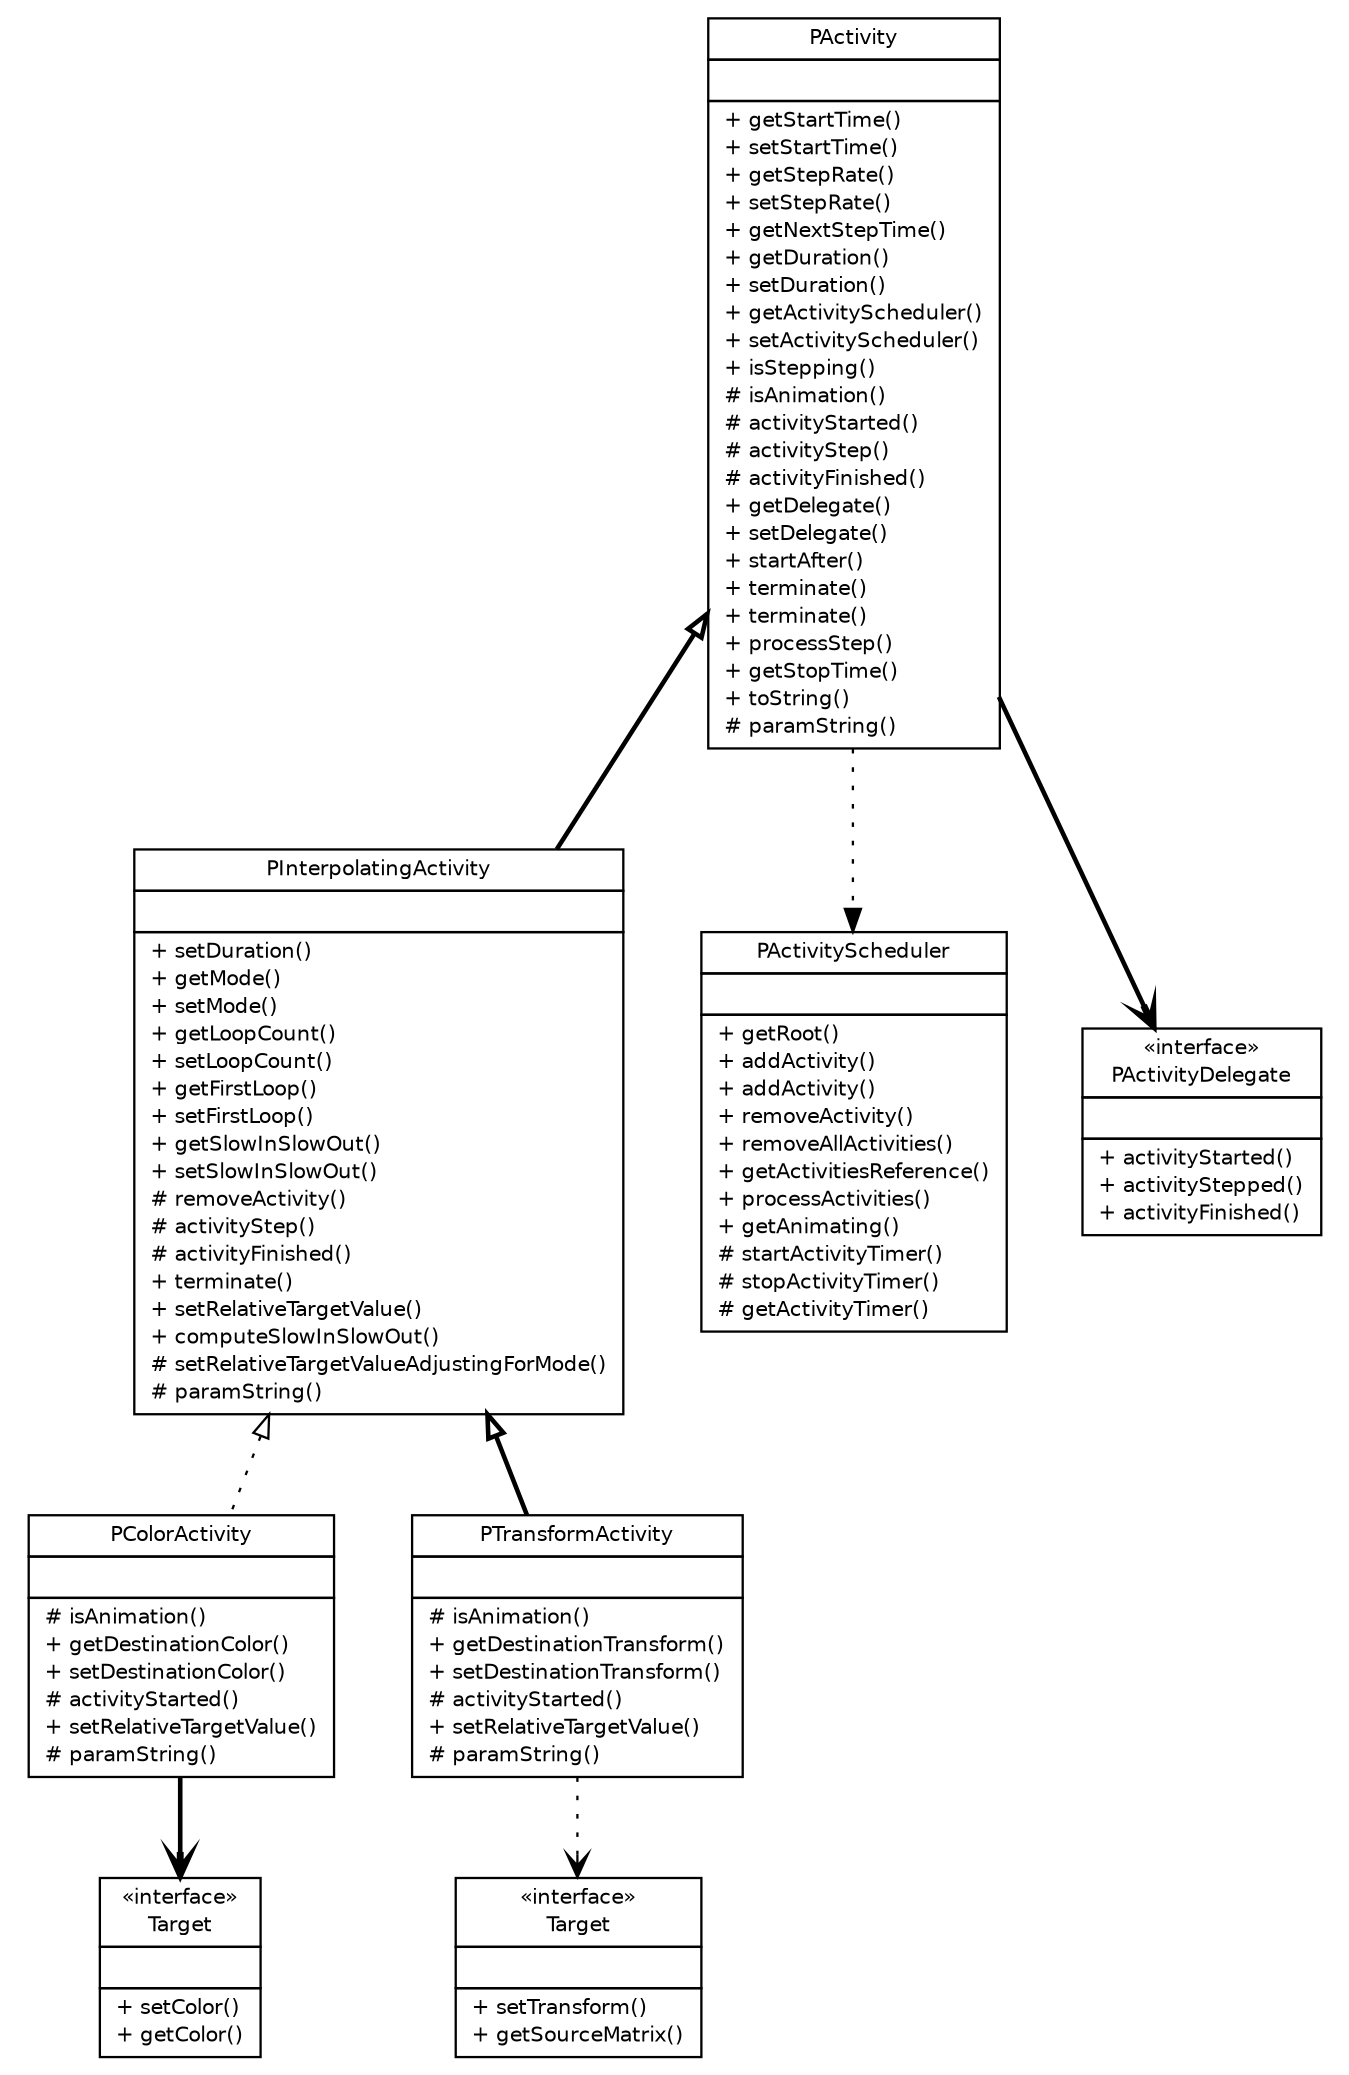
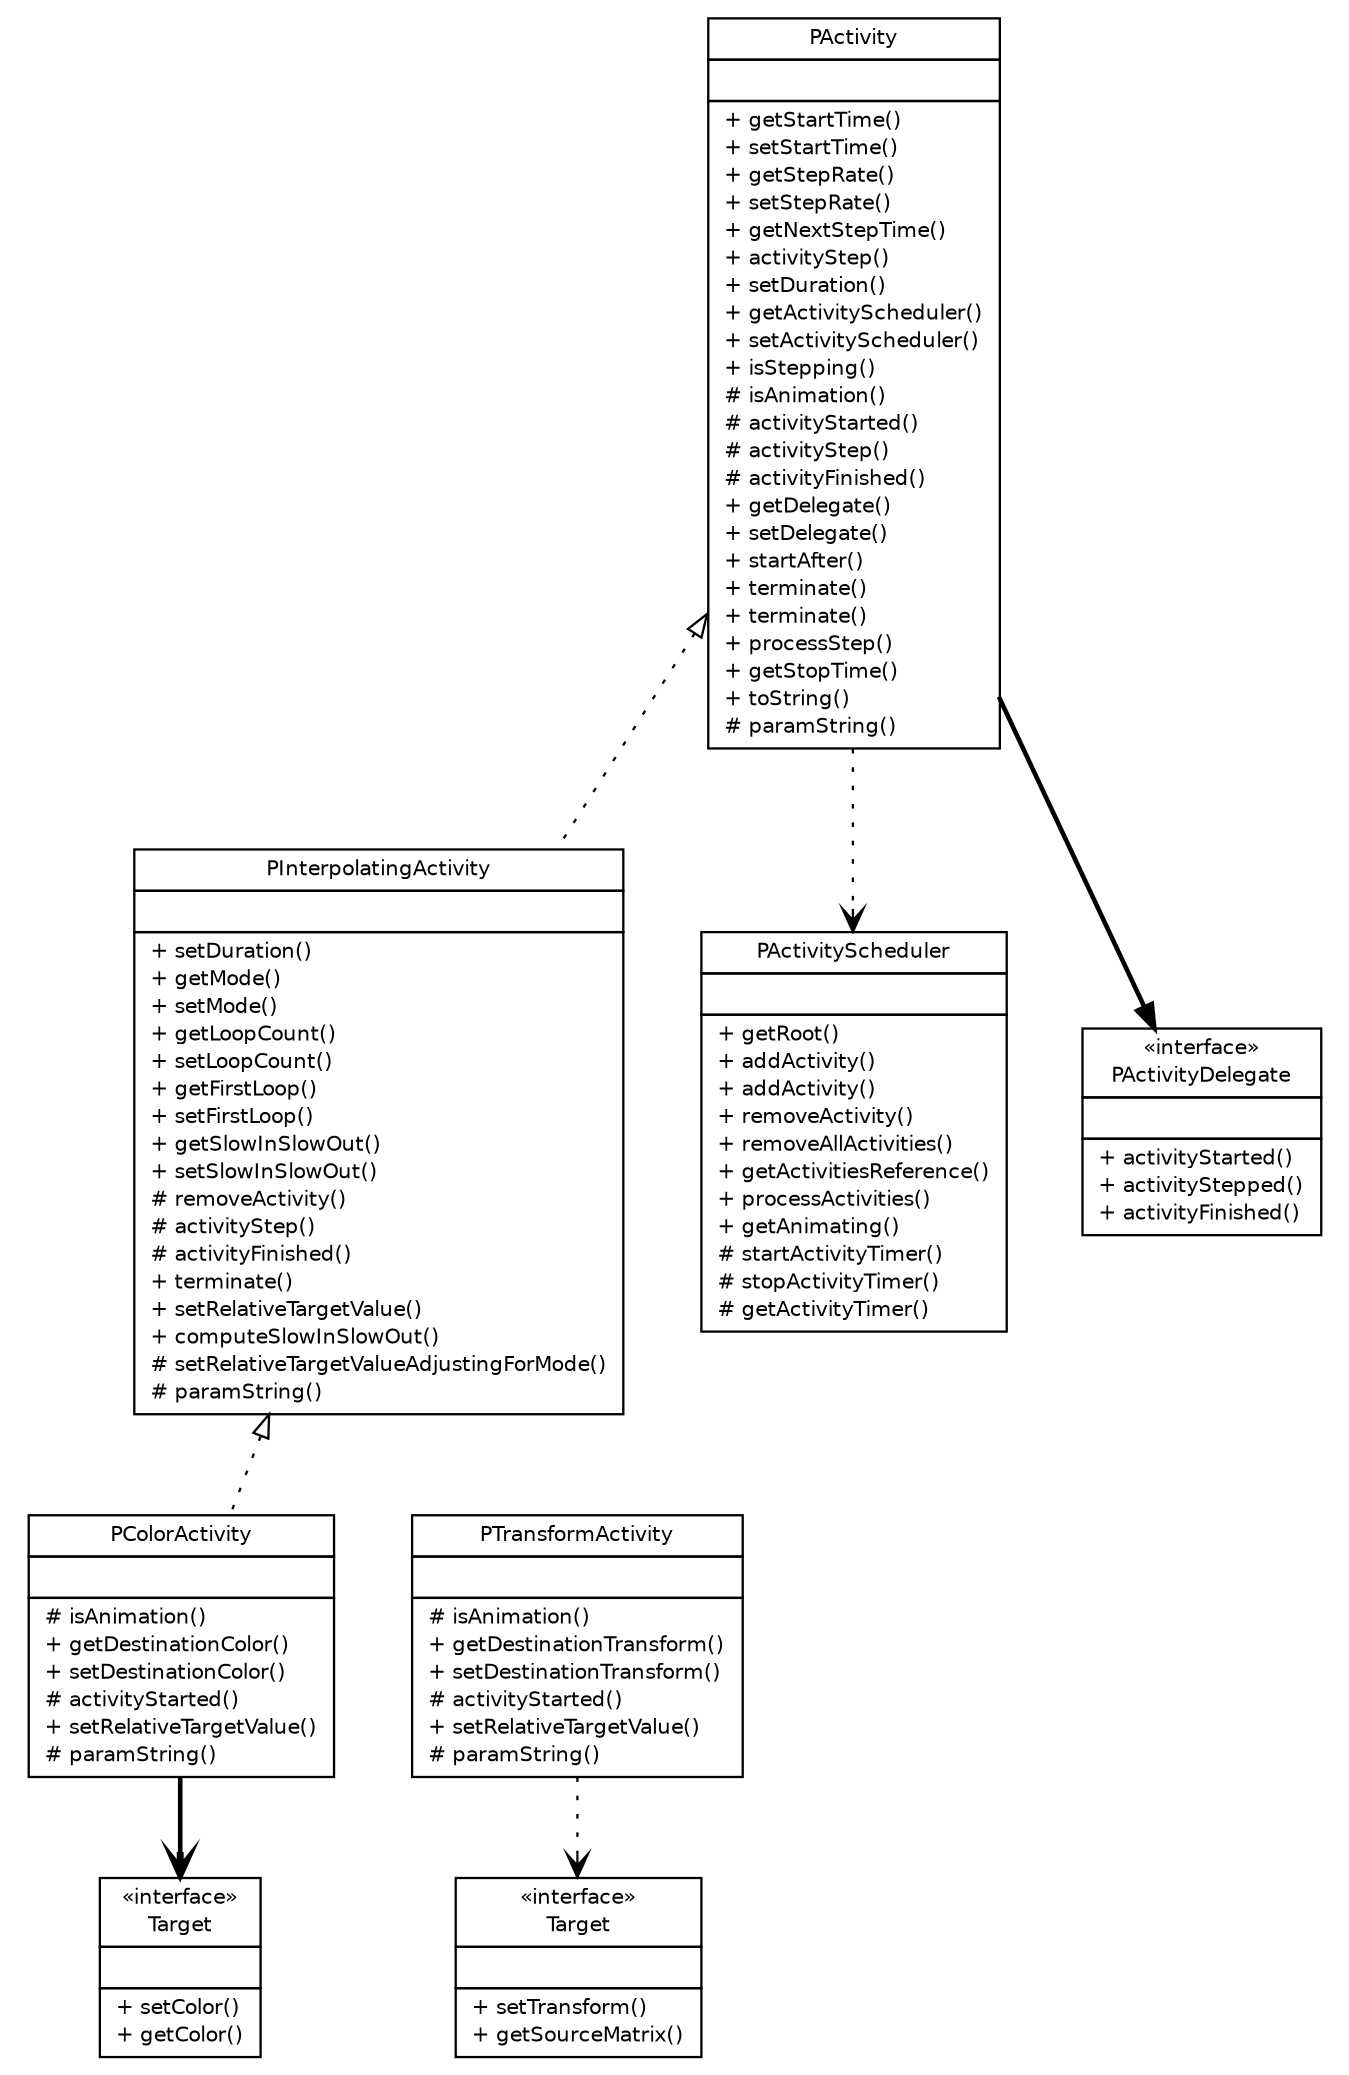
node "PActivity": text "+ getDuration()" -> "+ activityStep()"
edge "PInterpolatingActivity" -> "PActivity": style bold -> dotted
edge "PActivity" -> "PActivityScheduler": arrowhead normal -> open
edge "PActivity" -> "PActivityDelegate": arrowhead open -> normal
edge "PTransformActivity" -> "PInterpolatingActivity": removed
